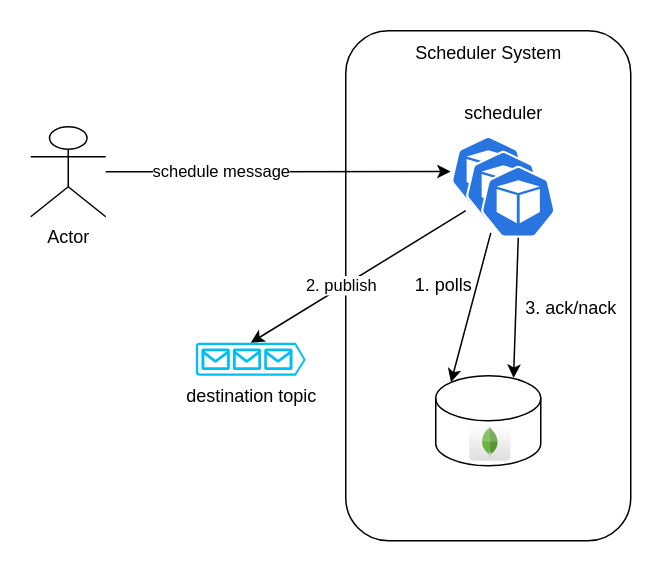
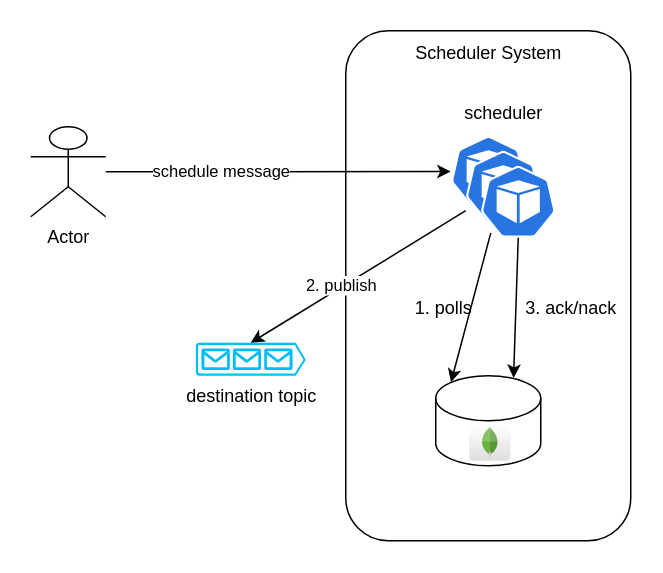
node "1. polls": moved (443, 286) -> (443, 308)
